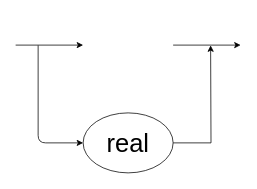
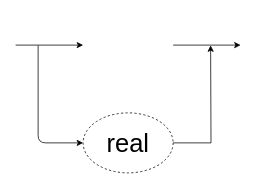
node "real": style solid -> dashed
